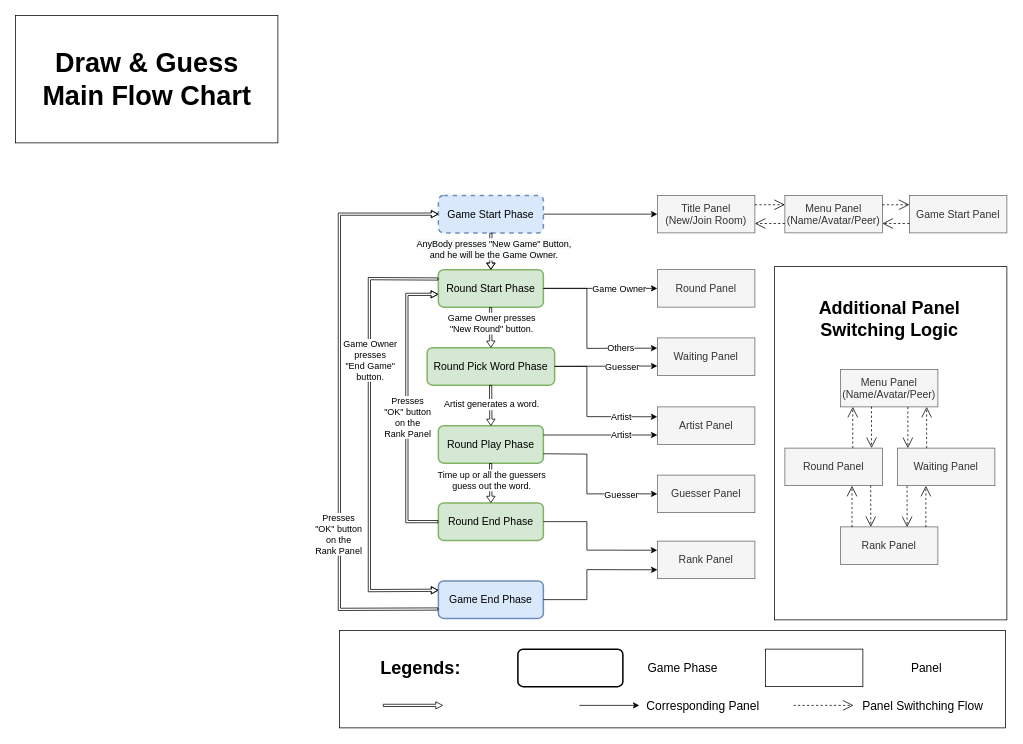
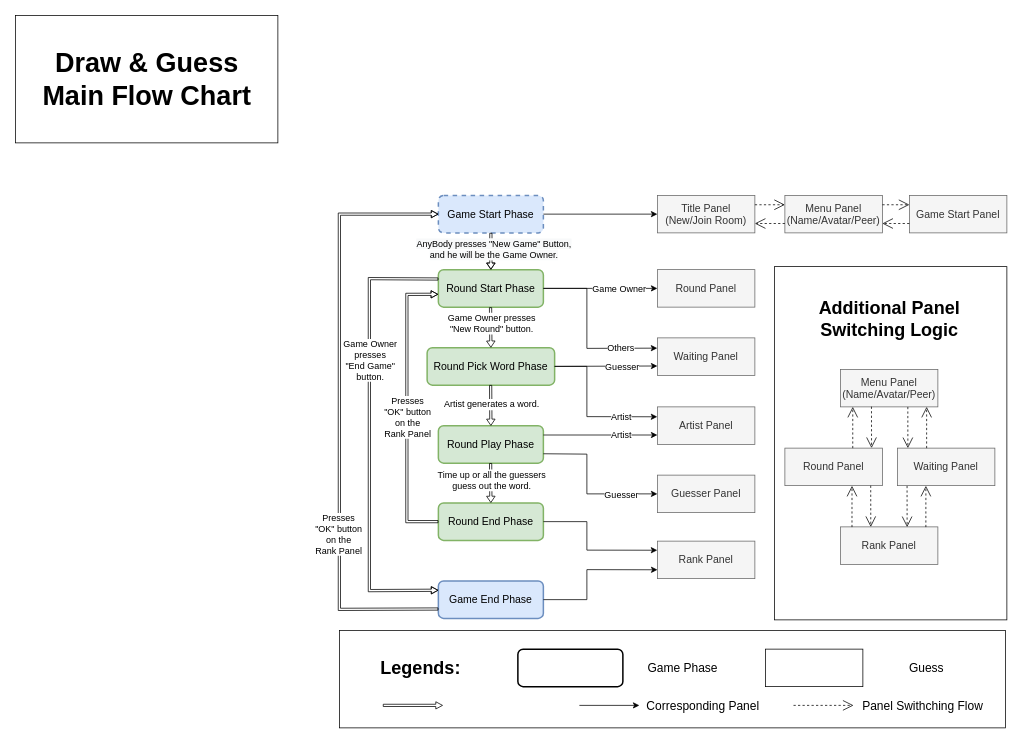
node "Panel": label "Panel" -> "Guess"
